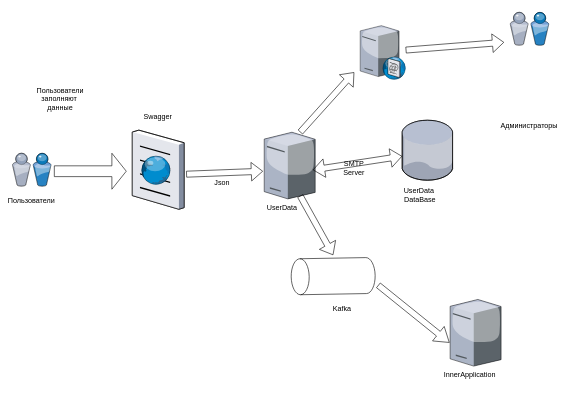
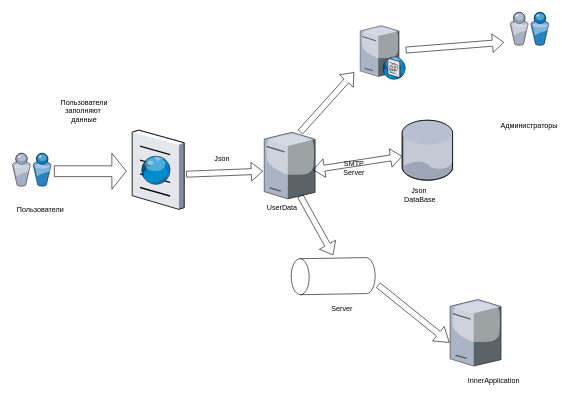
node "Пользователи заполняют данные": moved (60, 99) -> (84, 111)
node "Swagger": removed
node "Json": moved (222, 183) -> (222, 159)
node "UserData DataBase": label "UserData DataBase" -> "Json DataBase"
node "Пользователи": moved (32, 201) -> (41, 210)
node "Kafka": label "Kafka" -> "Server"
node "InnerApplication": moved (470, 375) -> (494, 381)
